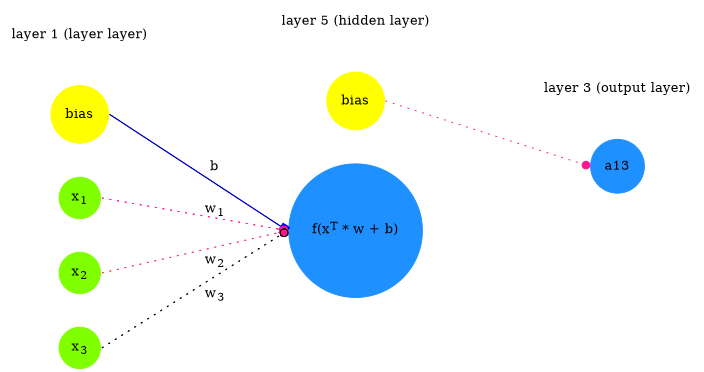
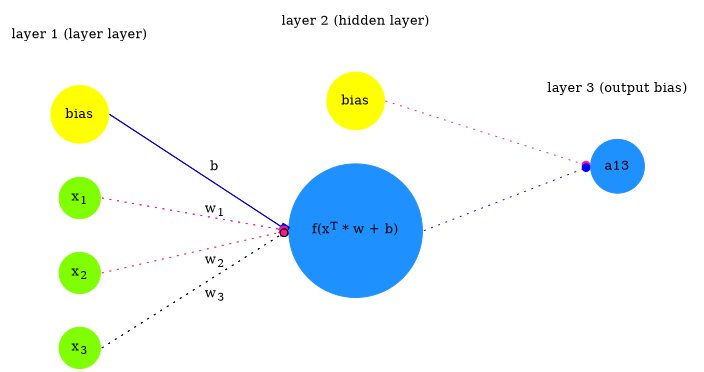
node "layer 5 (hidden layer)": label "layer 5 (hidden layer)" -> "layer 2 (hidden layer)"
node "layer 3 (output layer)": label "layer 3 (output layer)" -> "layer 3 (output bias)"
edge "f(x" -> "a13": added
